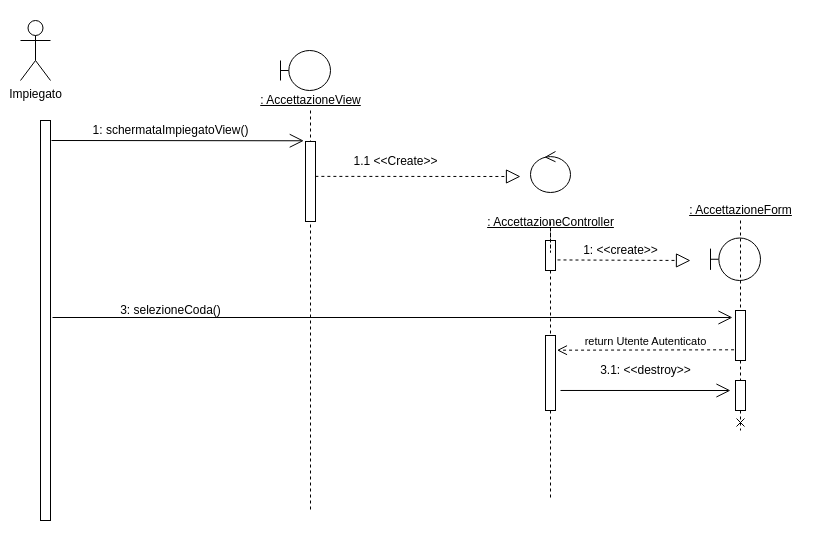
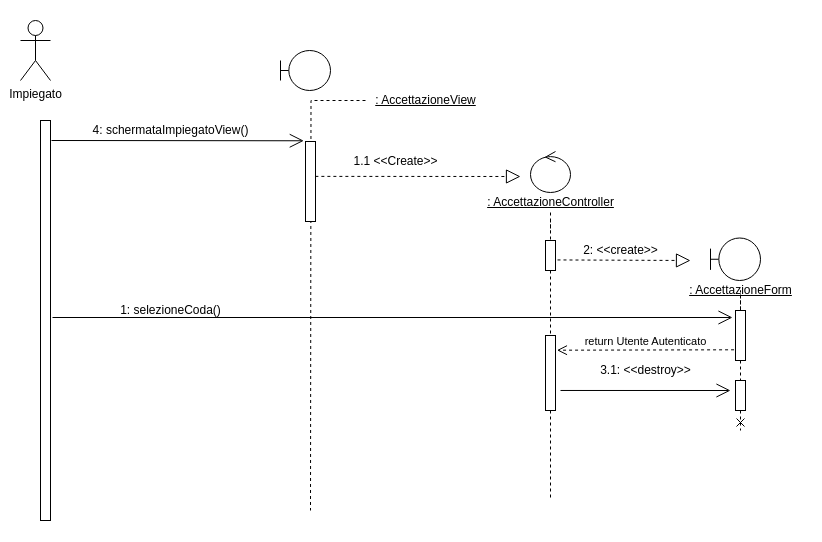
node ": AccettazioneView": moved (311, 101) -> (426, 101)
node "1: schermataImpiegatoView()": label "1: schermataImpiegatoView()" -> "4: schermataImpiegatoView()"
node ": AccettazioneForm": moved (741, 211) -> (741, 291)
node ": AccettazioneController": moved (551, 223) -> (551, 203)
node "1: <<create>>": label "1: <<create>>" -> "2: <<create>>"
node "3: selezioneCoda()": label "3: selezioneCoda()" -> "1: selezioneCoda()"
